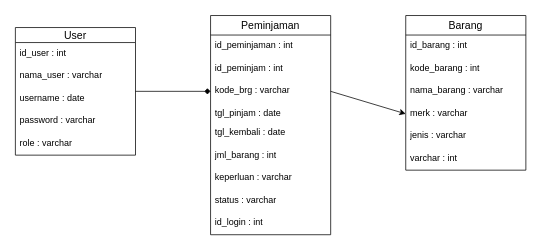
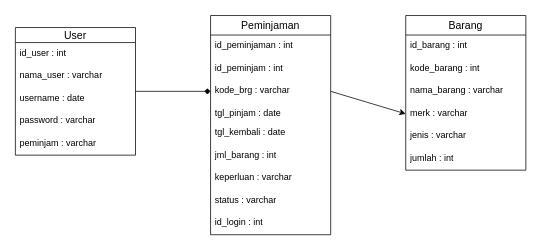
node "role : varchar": label "role : varchar" -> "peminjam : varchar"
node "varchar : int": label "varchar : int" -> "jumlah : int"
